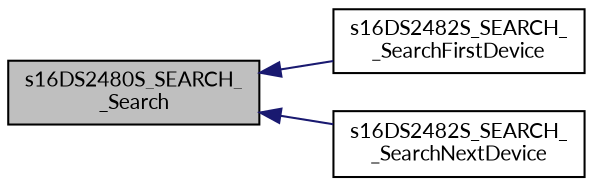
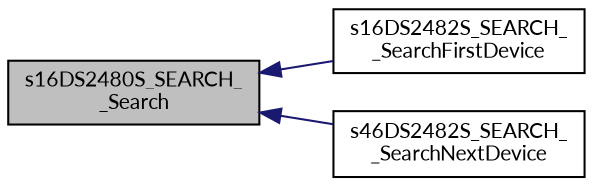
node "s16DS2482S_SEARCH_ _SearchNextDevice": label "s16DS2482S_SEARCH_ _SearchNextDevice" -> "s46DS2482S_SEARCH_ _SearchNextDevice"
